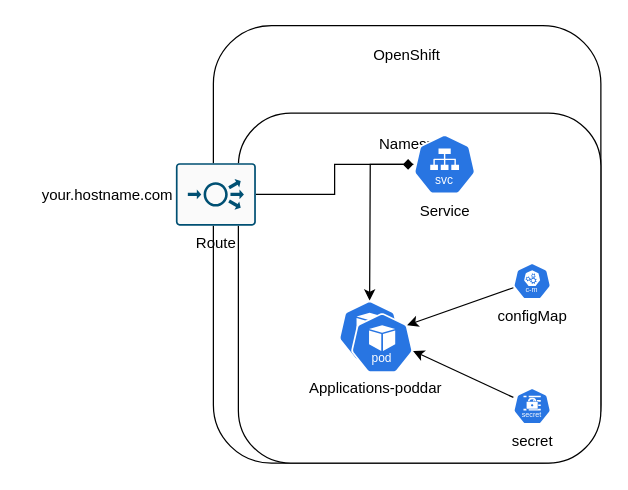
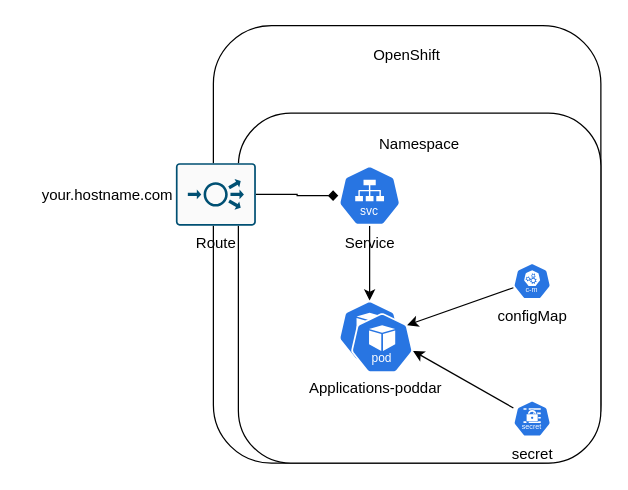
node "Service": moved (444, 164) -> (369, 196)
node "secret": moved (532, 406) -> (532, 419)
